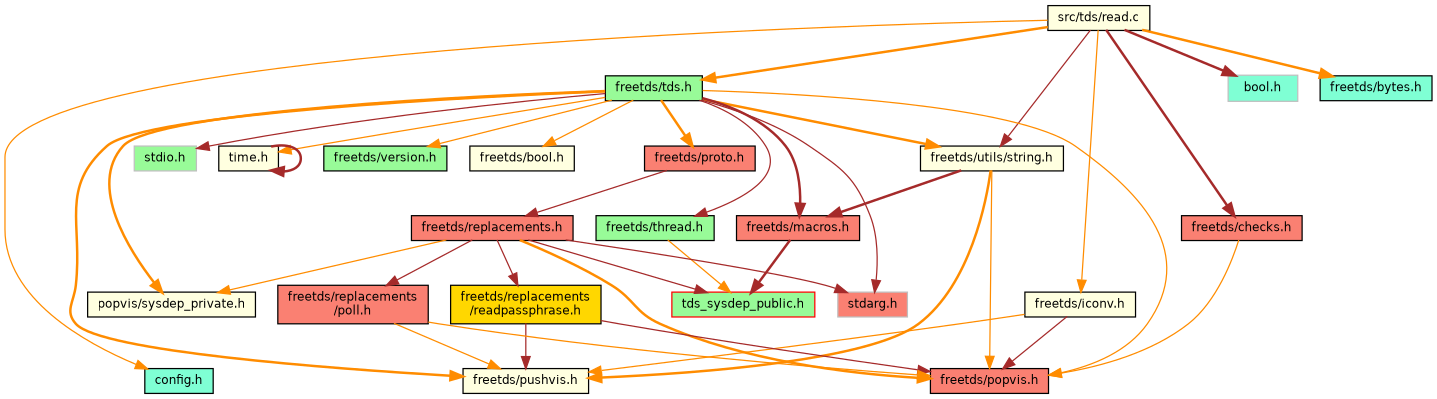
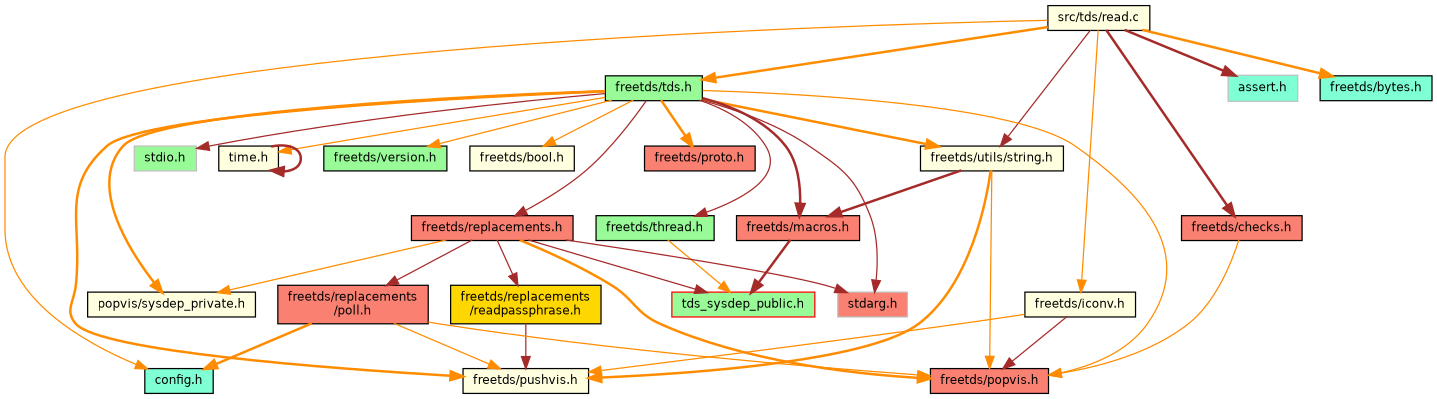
node "bool.h": label "bool.h" -> "assert.h"
edge "freetds/proto.h" -> "freetds/replacements.h": now "freetds/tds.h" -> "freetds/replacements.h"
edge "freetds/replacements /poll.h" -> "config.h": added
edge "freetds/replacements /readpassphrase.h" -> "freetds/popvis.h": removed
